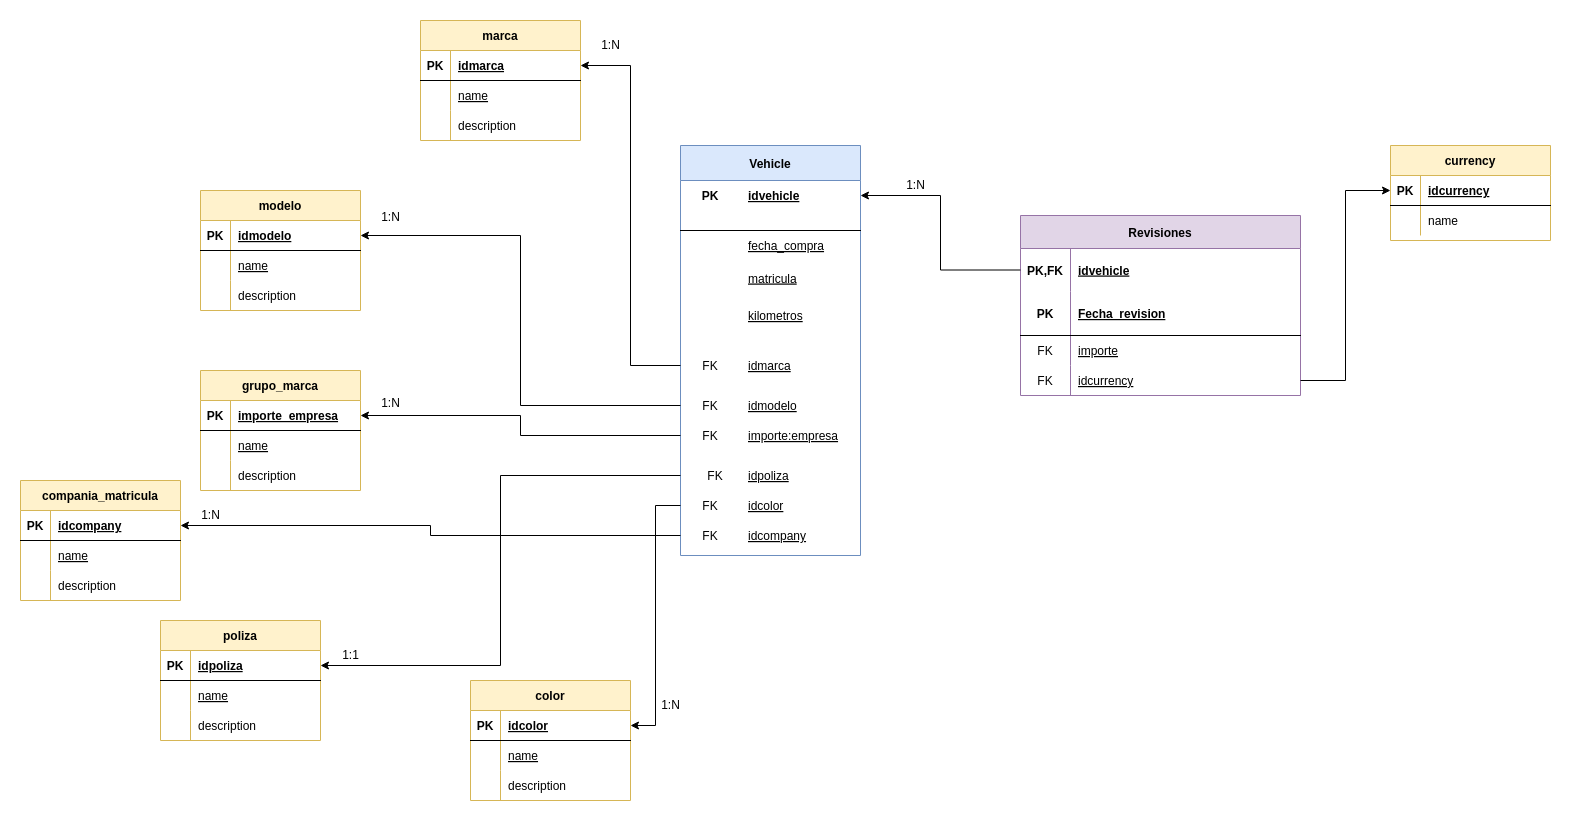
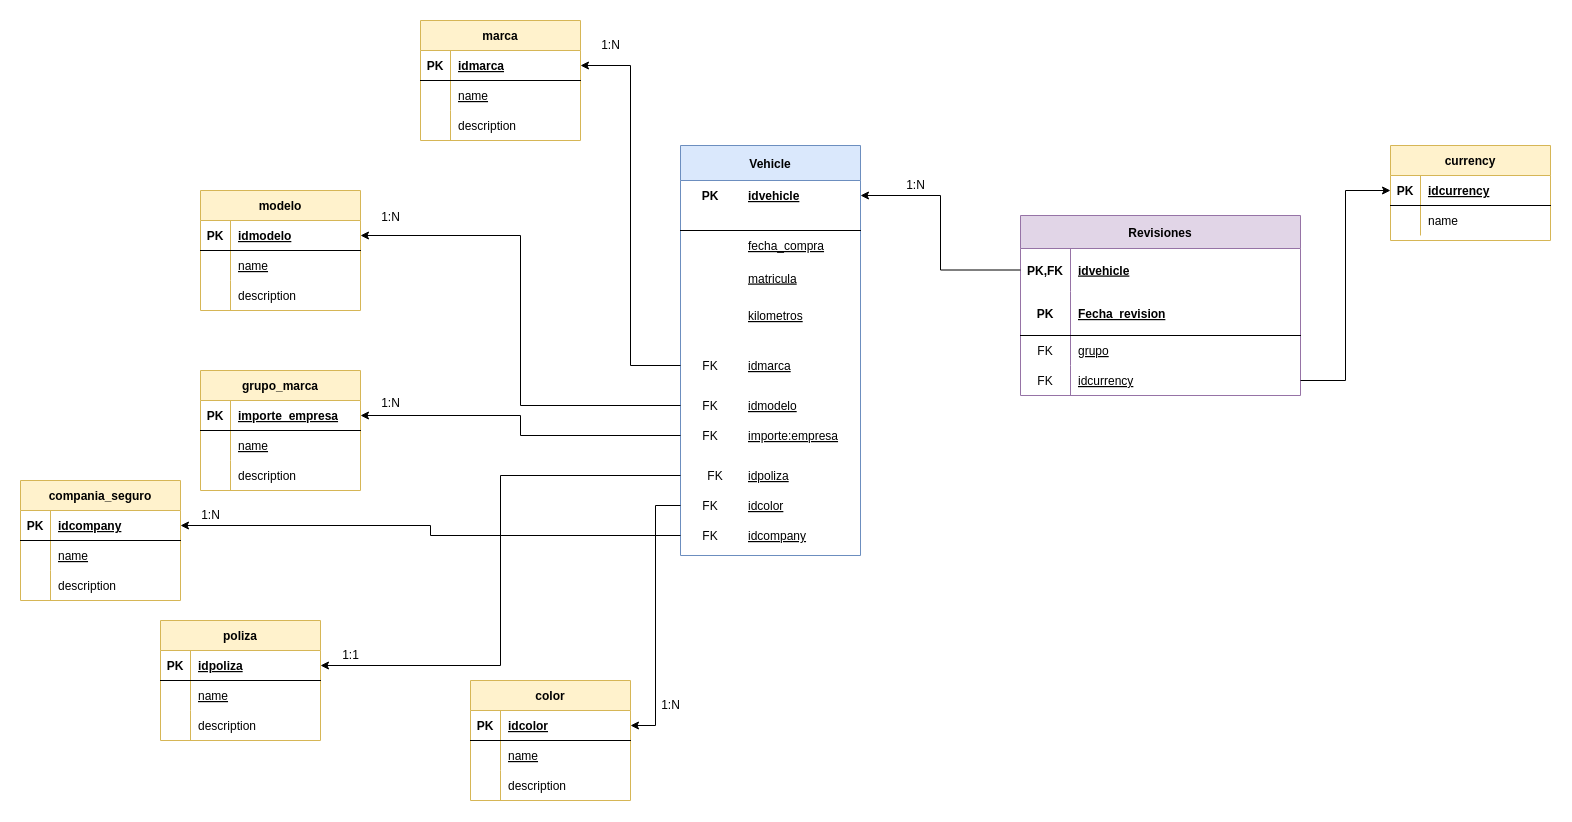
node "importe": label "importe" -> "grupo"
node "compania_matricula": label "compania_matricula" -> "compania_seguro"
